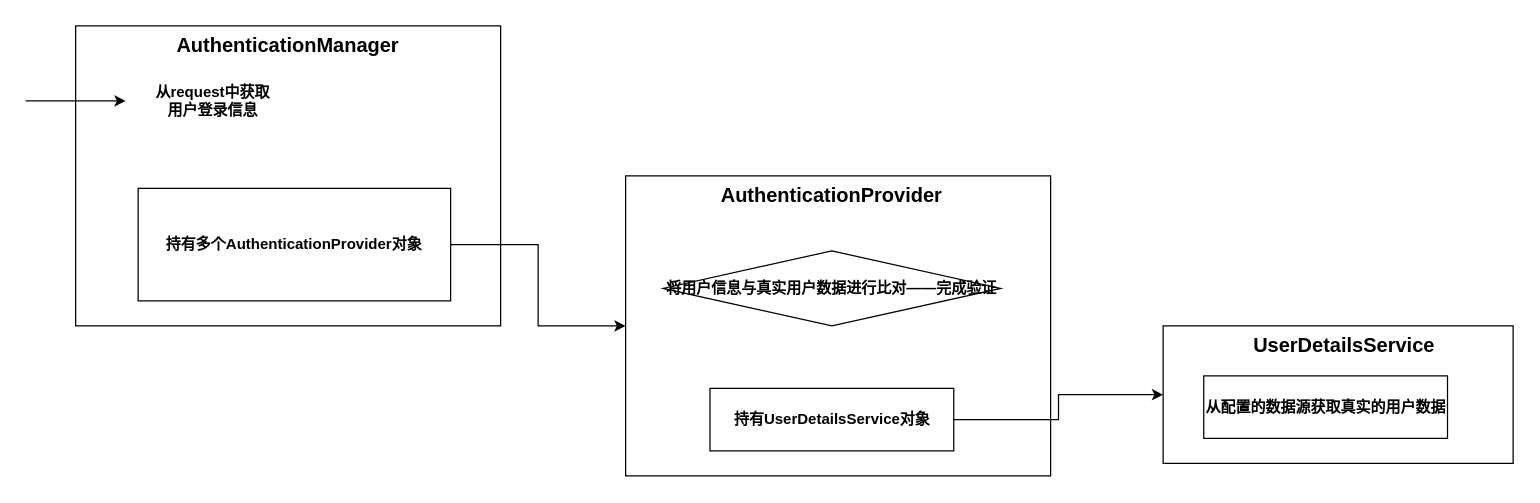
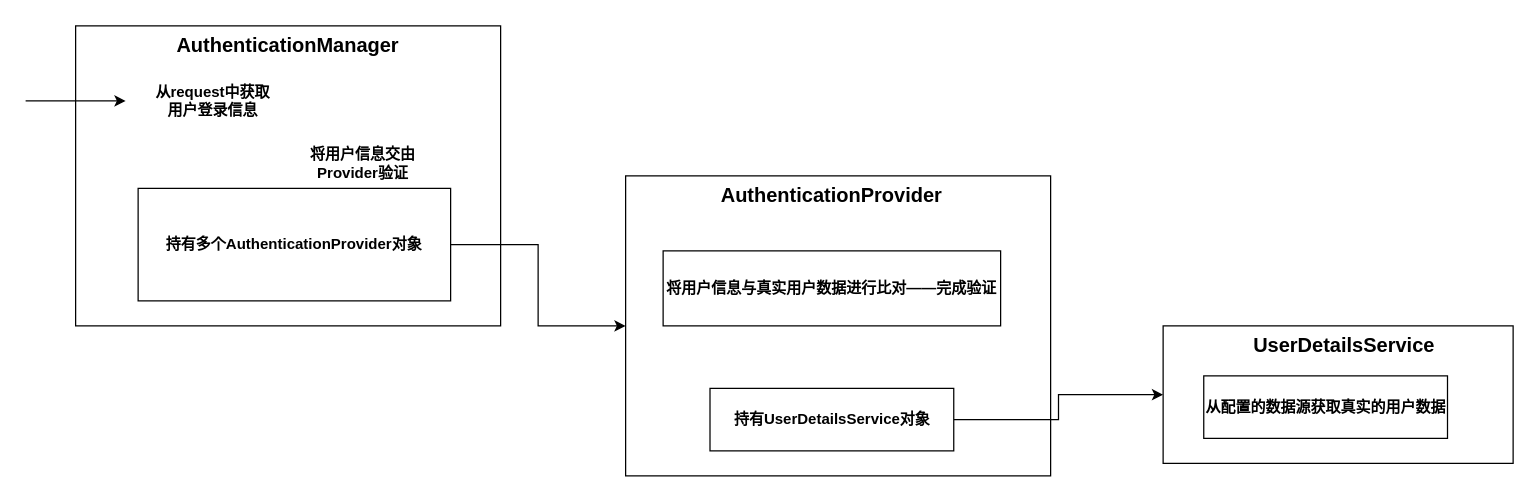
node "将用户信息交由Provider验证": added
node "将用户信息与真实用户数据进行比对——完成验证": shape diamond -> rectangle
